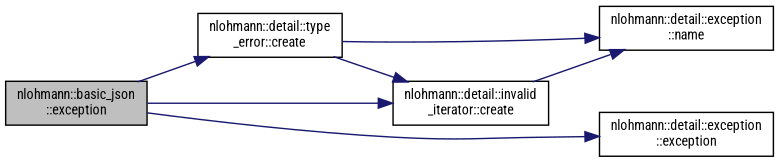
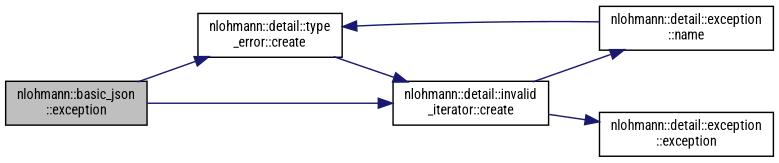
edge "nlohmann::detail::type _error::create" -> "nlohmann::detail::exception ::name": reversed
edge "nlohmann::basic_json ::exception" -> "nlohmann::detail::exception ::exception": now "nlohmann::detail::invalid _iterator::create" -> "nlohmann::detail::exception ::exception"
